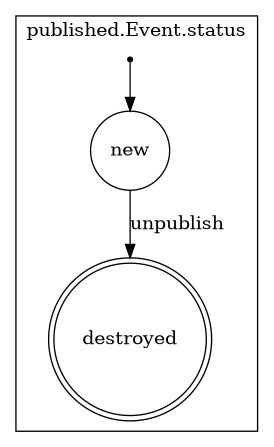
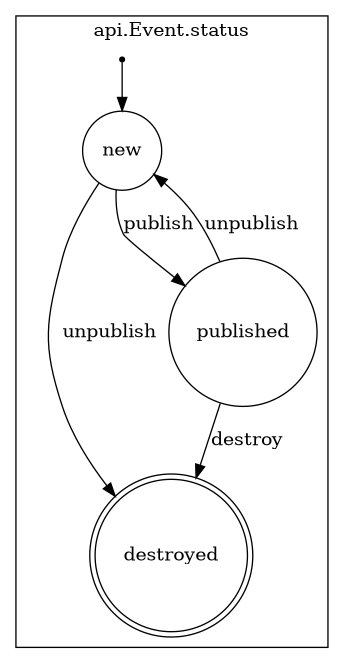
cluster "published.Event.status": label "published.Event.status" -> "api.Event.status"
node "published": added
